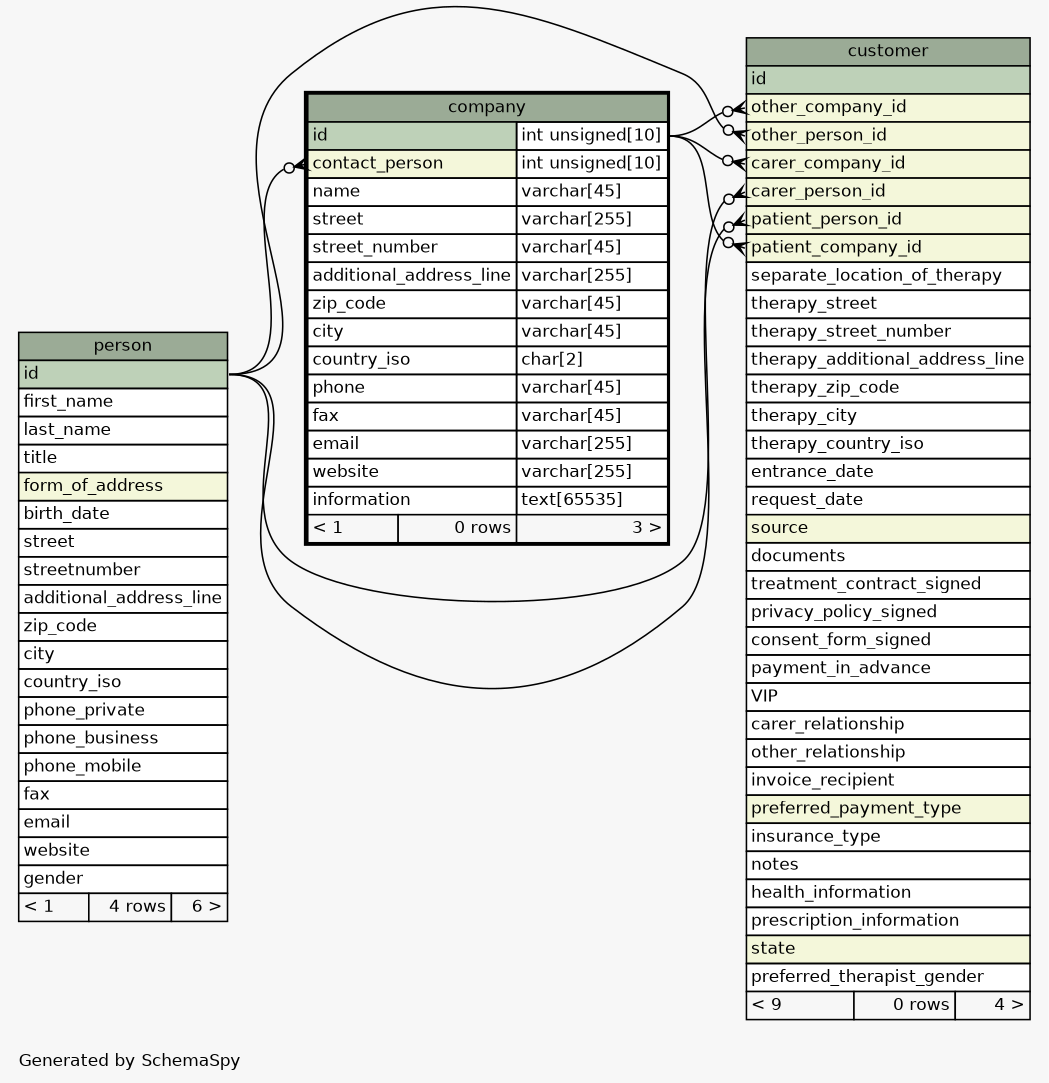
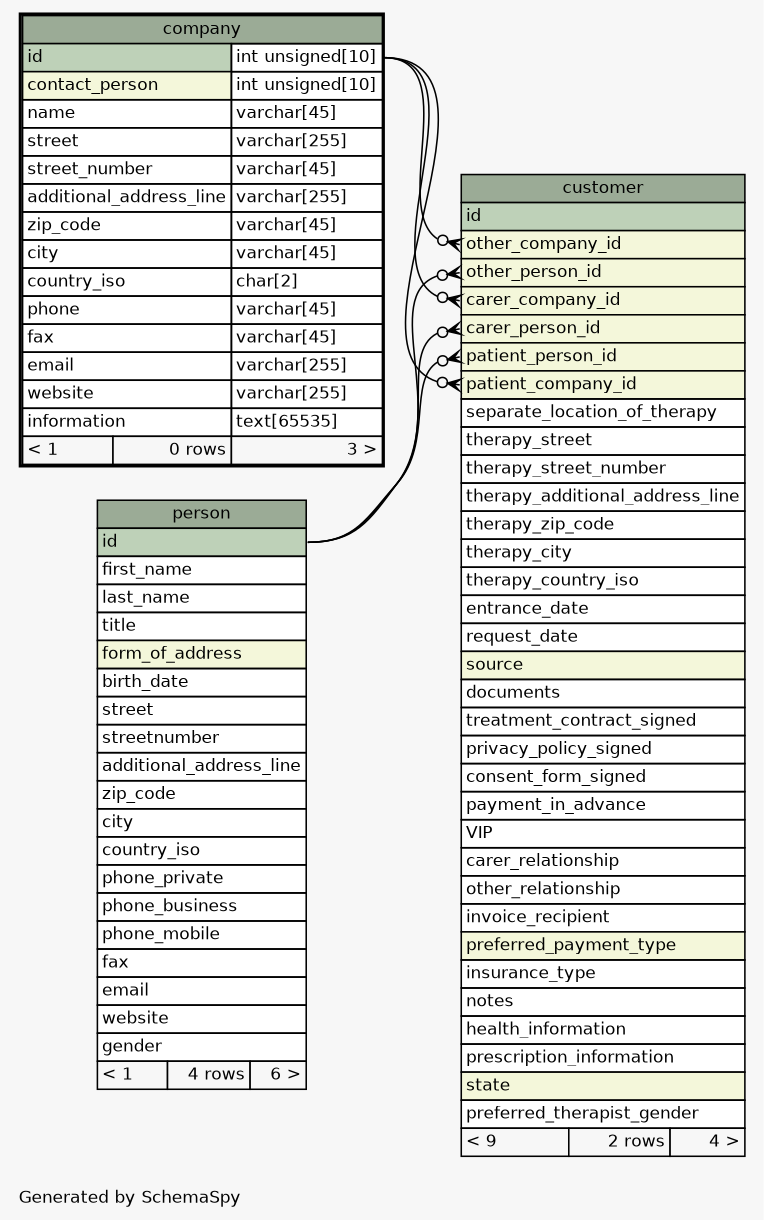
edge "person" -> "company": removed
node "customer": text "0 rows" -> "2 rows"
